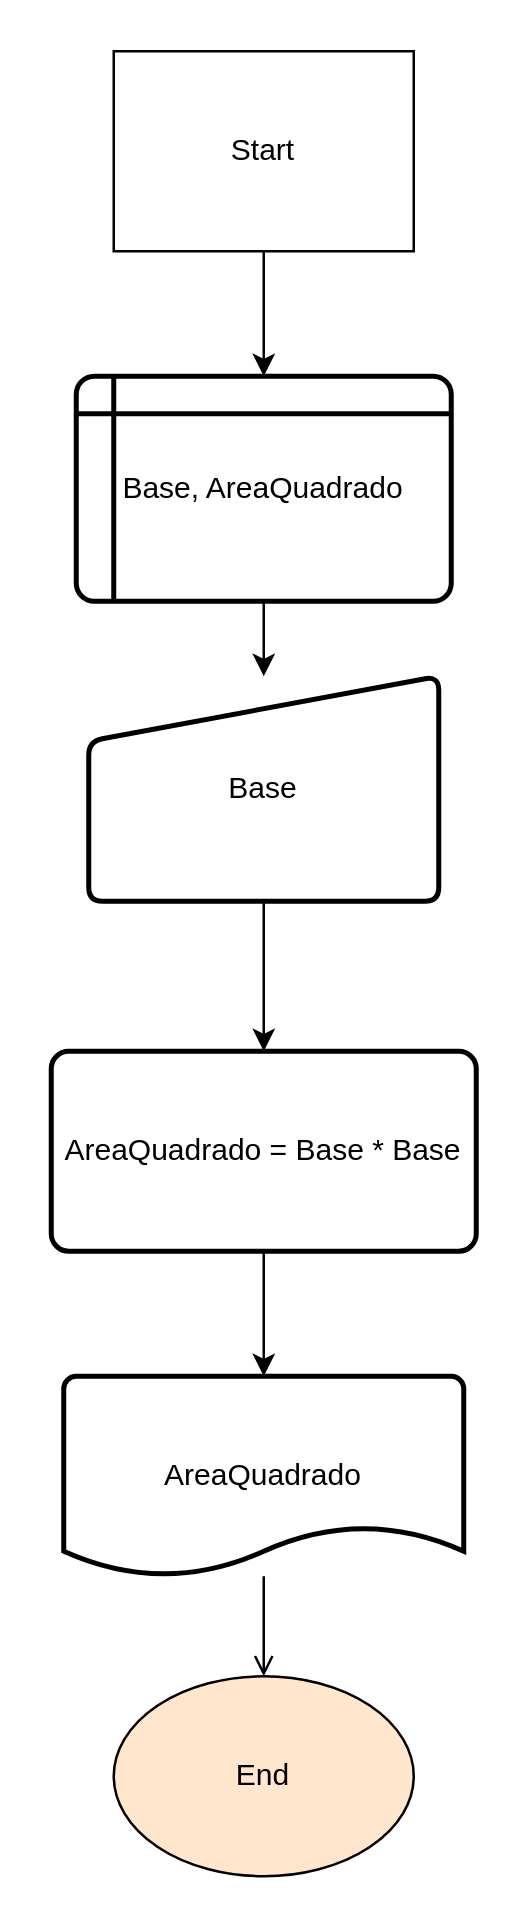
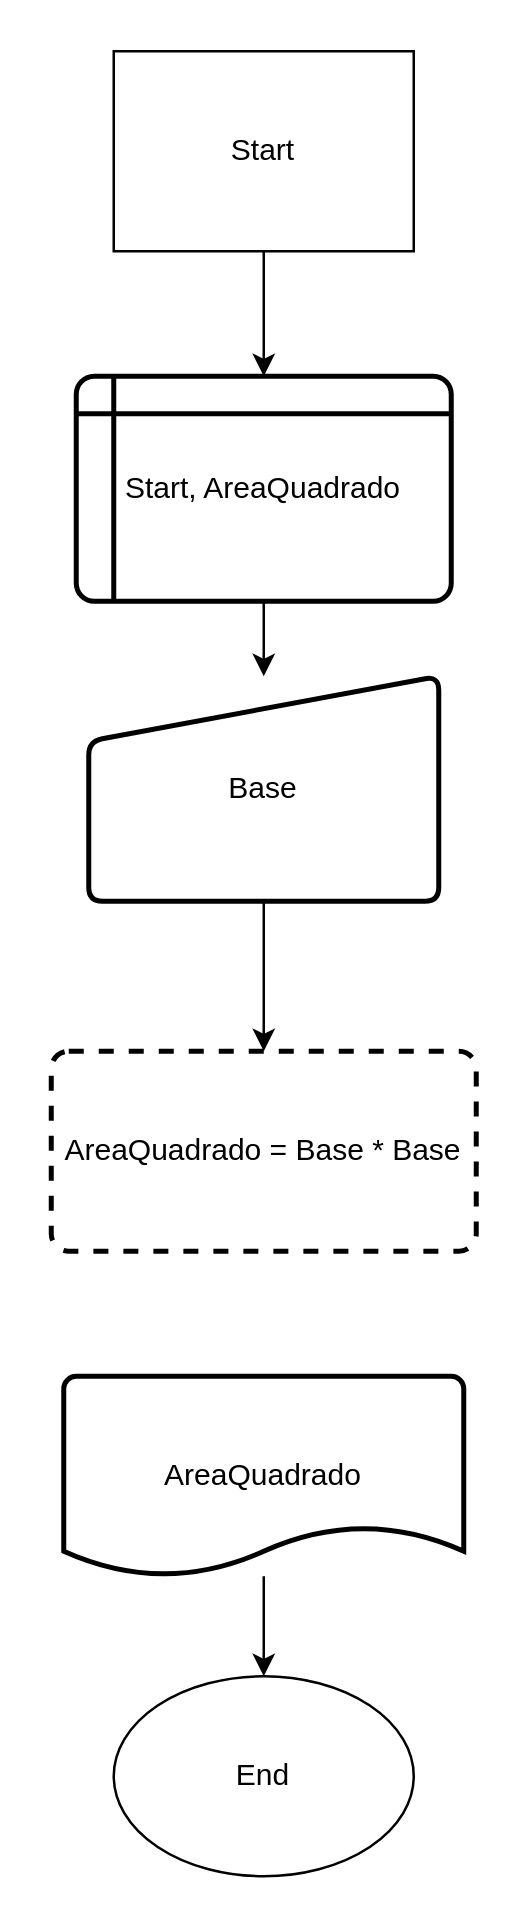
node "Base, AreaQuadrado": label "Base, AreaQuadrado" -> "Start, AreaQuadrado"
node "AreaQuadrado = Base * Base": style solid -> dashed
edge "AreaQuadrado = Base * Base" -> "AreaQuadrado": removed
edge "AreaQuadrado" -> "End": arrowhead open -> classic
node "End": fillcolor #ffe6cc -> #ffffff
